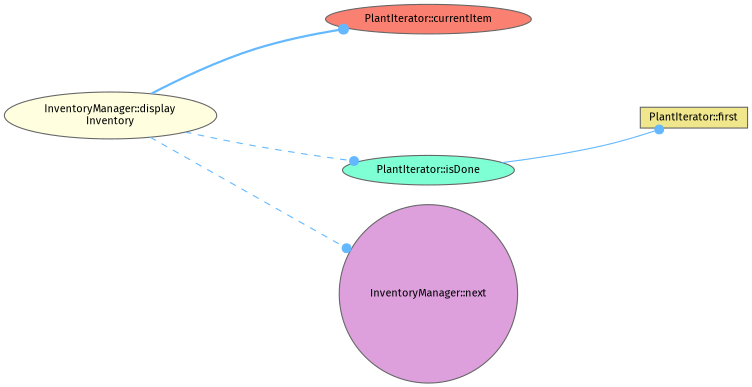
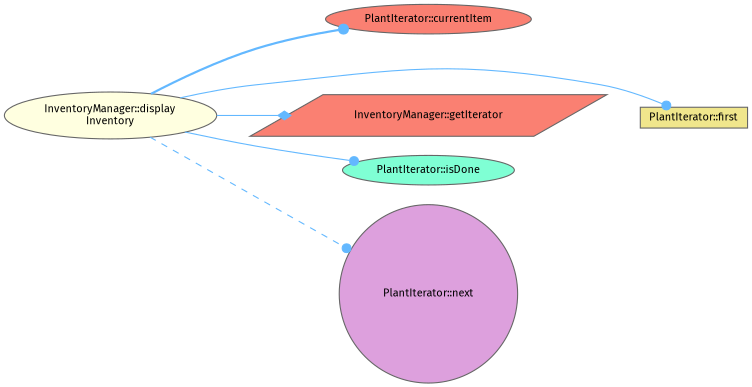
node "InventoryManager::getIterator": added
edge "InventoryManager::display Inventory" -> "PlantIterator::isDone": style dashed -> solid
edge "PlantIterator::isDone" -> "PlantIterator::first": now "InventoryManager::display Inventory" -> "PlantIterator::first"
node "InventoryManager::next": label "InventoryManager::next" -> "PlantIterator::next"
